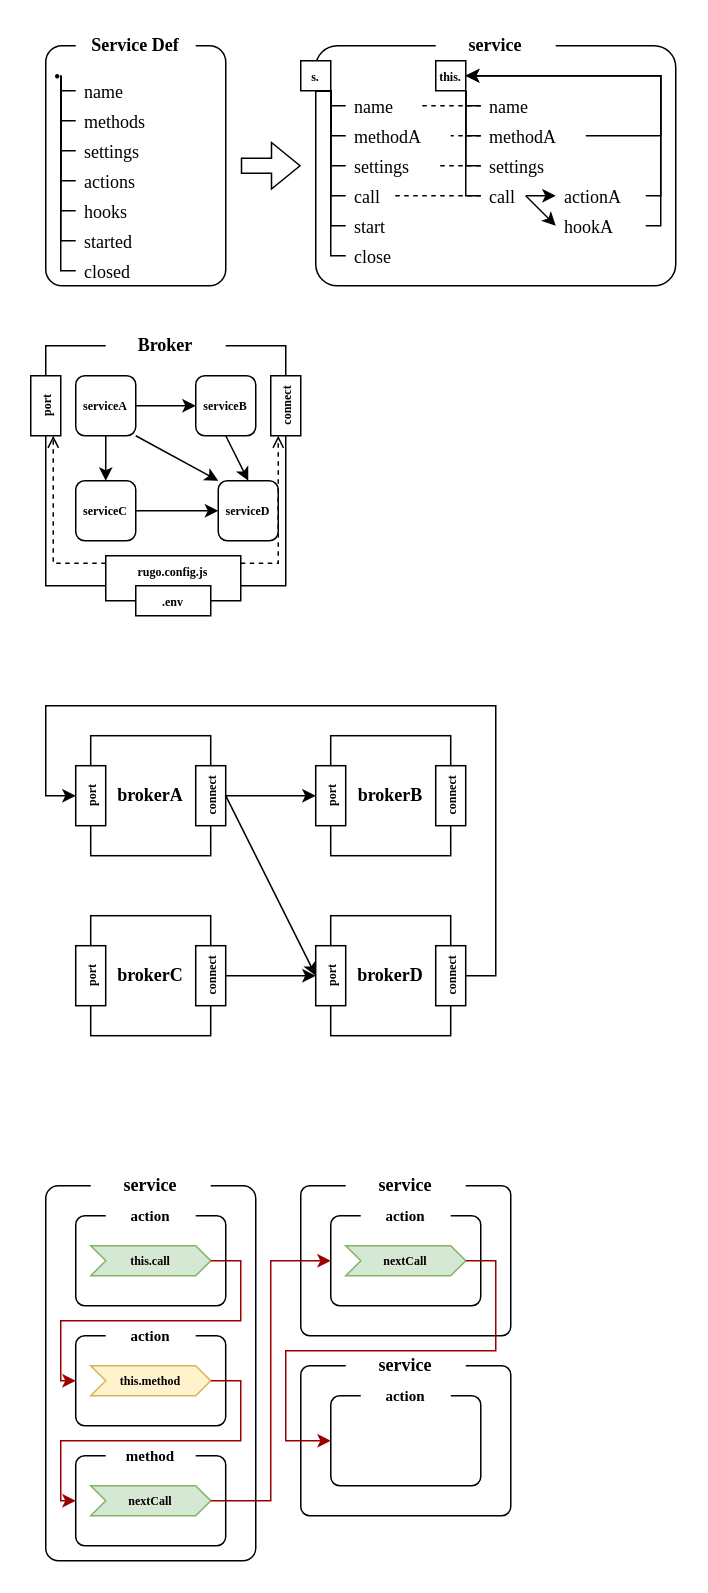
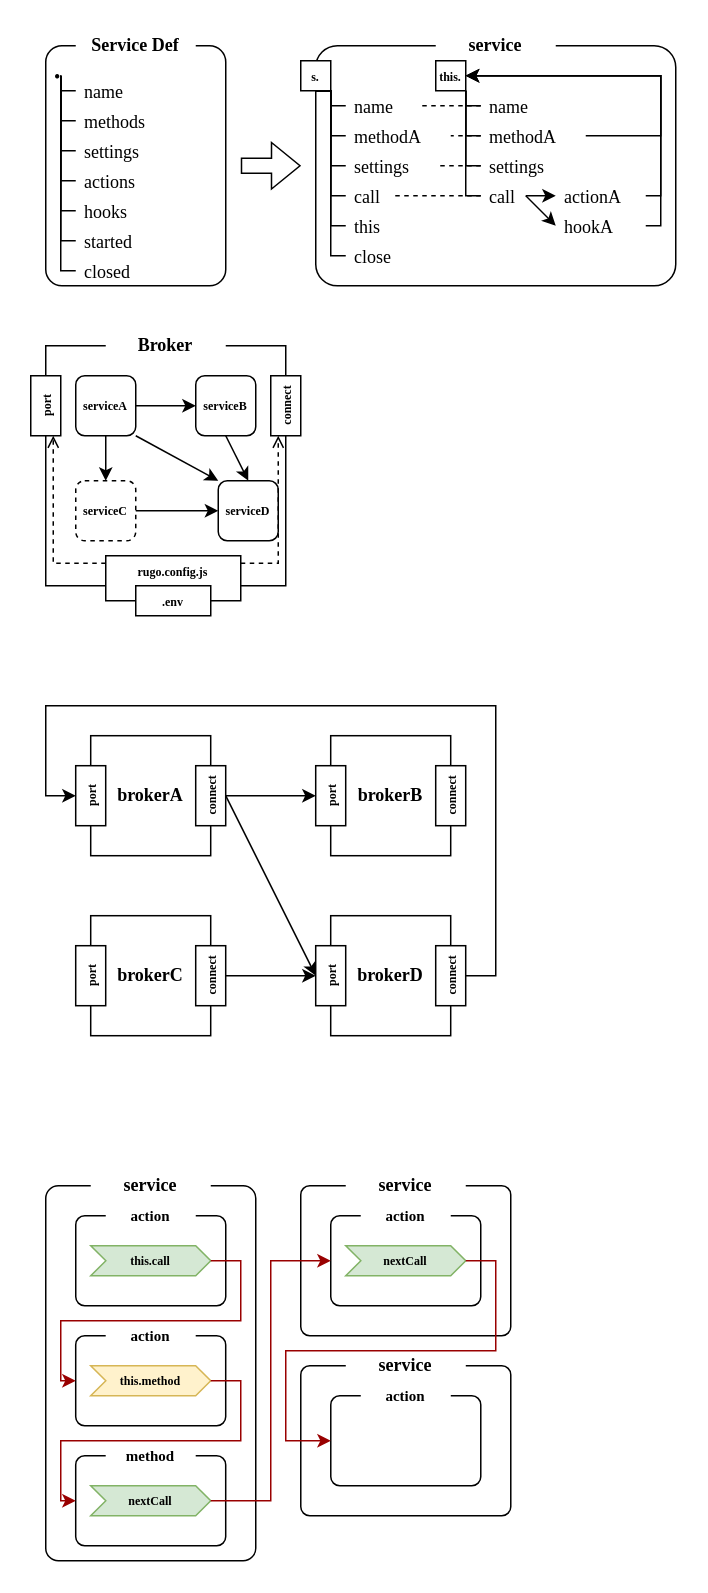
node "start": label "start" -> "this"
node "serviceC": style solid -> dashed
